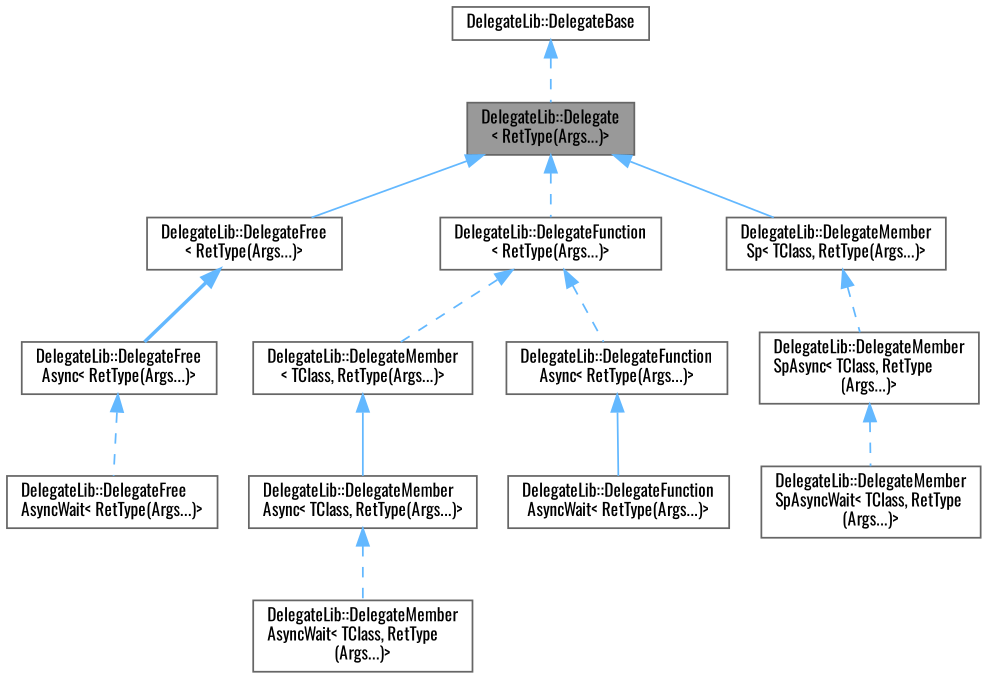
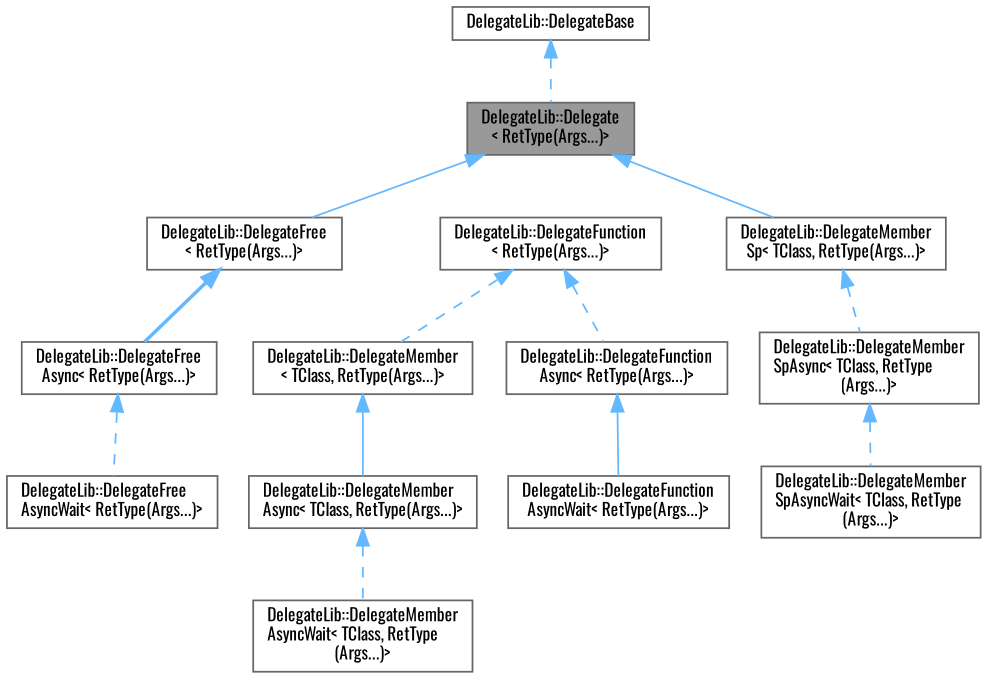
edge "DelegateLib::DelegateFunction < RetType(Args...)>" -> "DelegateLib::Delegate < RetType(Args...)>": removed
